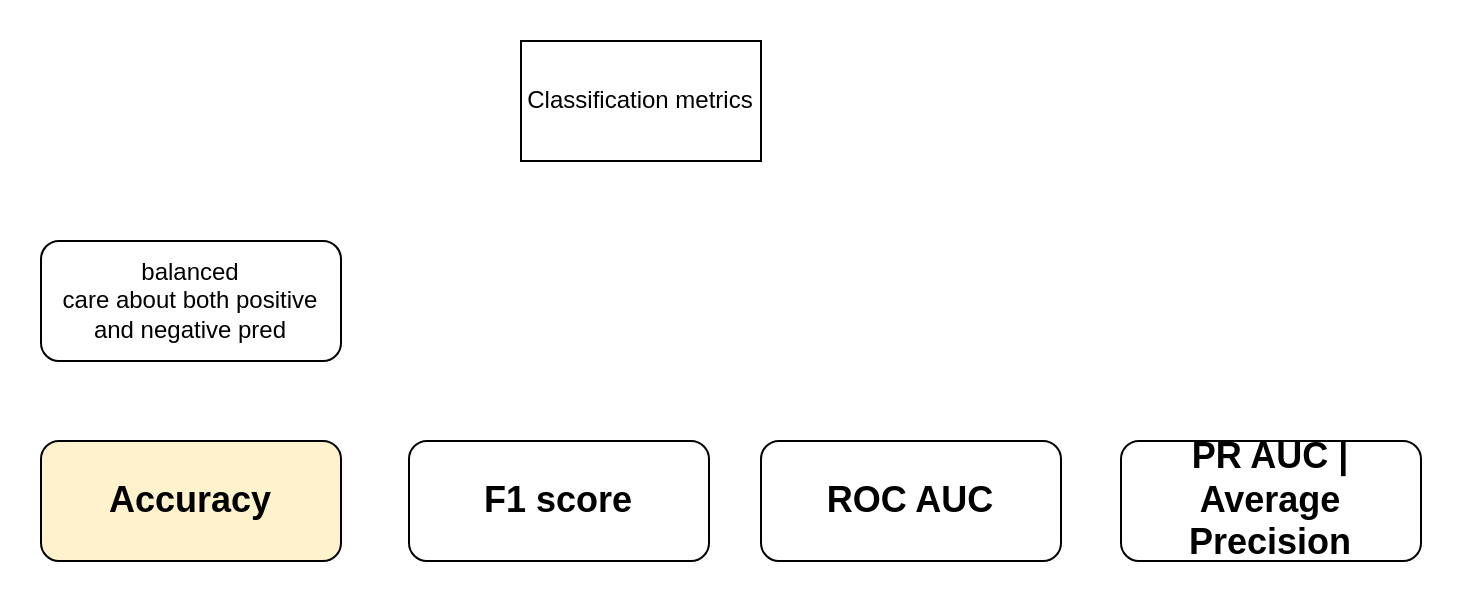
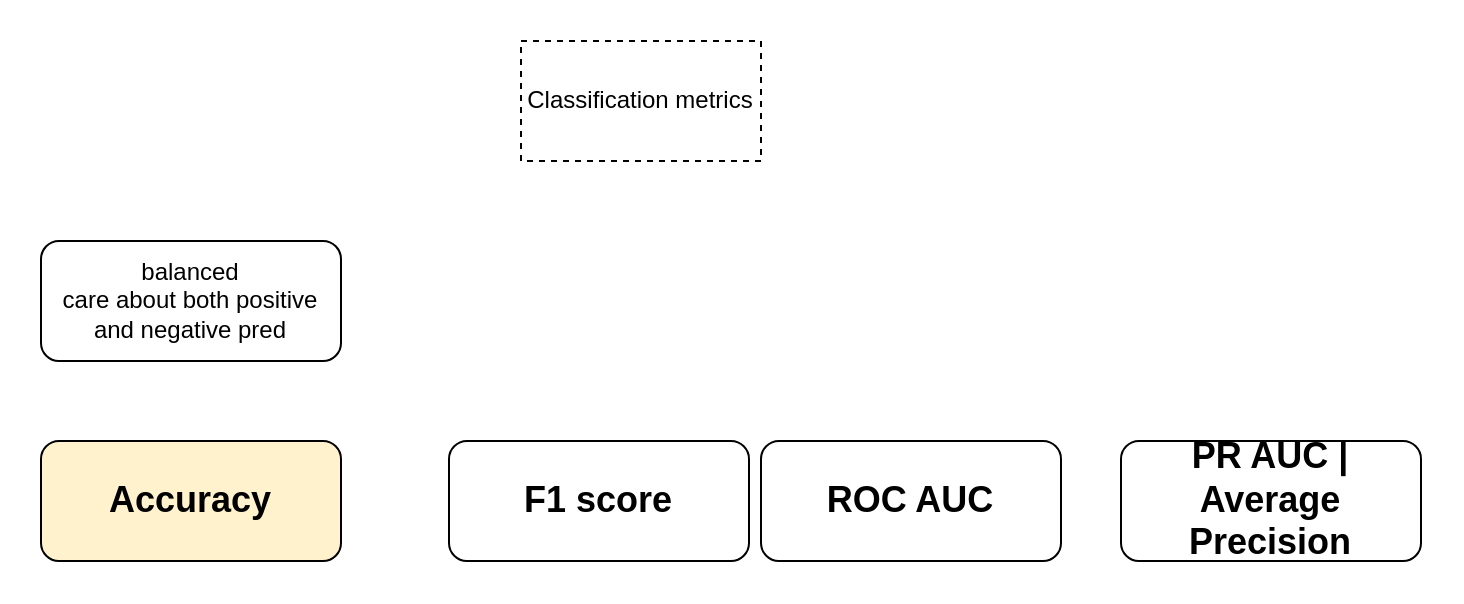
node "Classification metrics": style solid -> dashed
node "F1 score": moved (559, 501) -> (599, 501)
